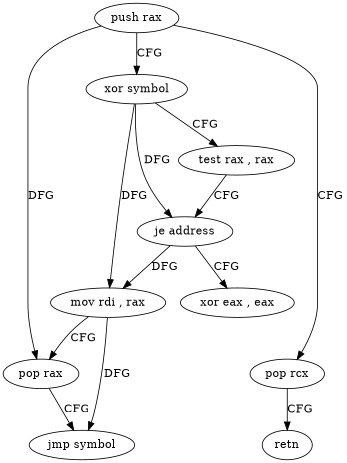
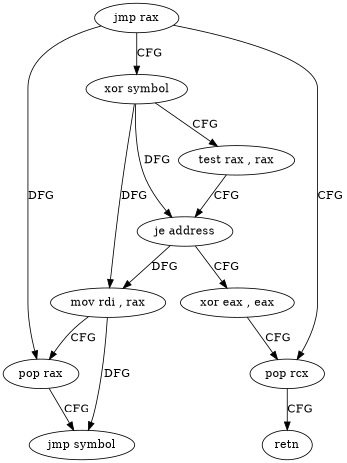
node "push rax": label "push rax" -> "jmp rax"
edge "xor eax , eax" -> "pop rcx": added, label "CFG"
